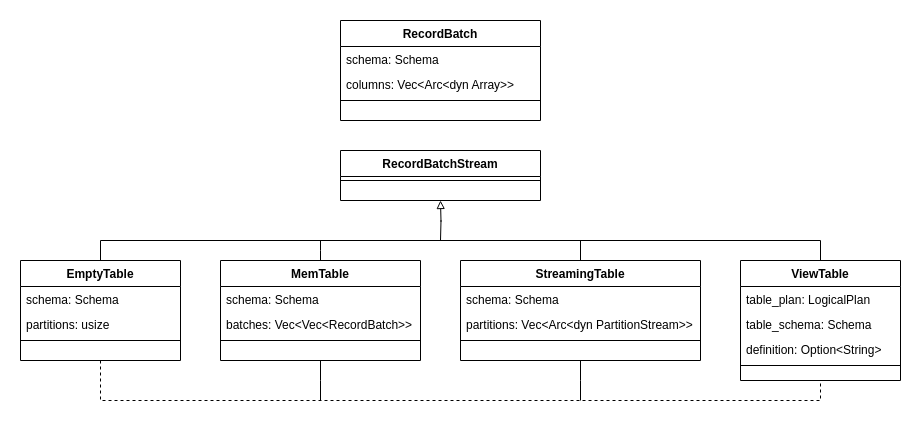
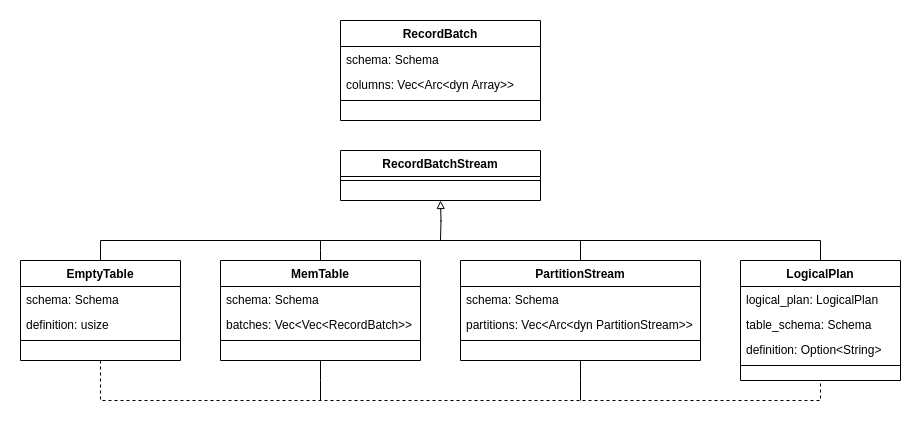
node "StreamingTable": label "StreamingTable" -> "PartitionStream"
node "ViewTable": label "ViewTable" -> "LogicalPlan"
node "table_plan: LogicalPlan": label "table_plan: LogicalPlan" -> "logical_plan: LogicalPlan"
node "partitions: usize": label "partitions: usize" -> "definition: usize"
